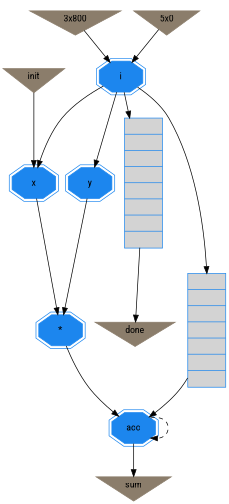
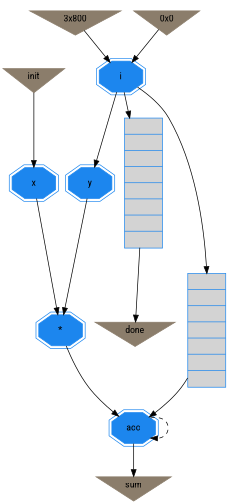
node "5x0": label "5x0" -> "0x0"
edge "i" -> "x": removed
